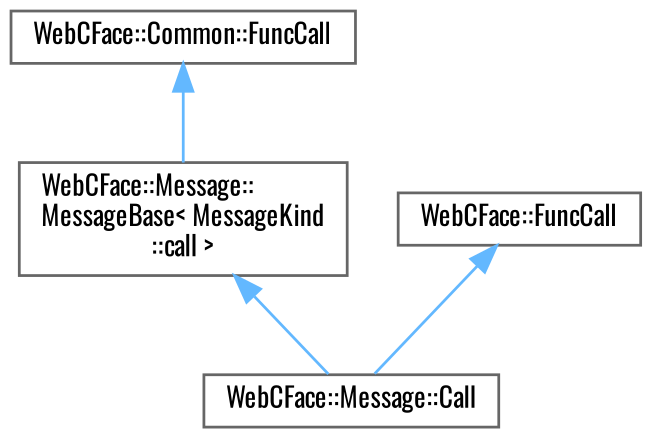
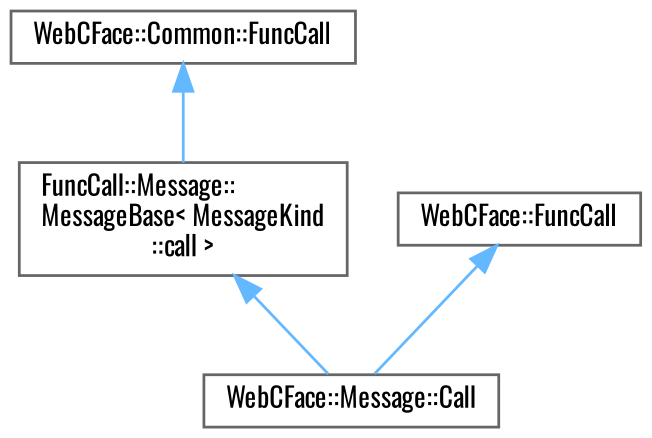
node "WebCFace::Message:: MessageBase< MessageKind ::call >": label "WebCFace::Message:: MessageBase< MessageKind ::call >" -> "FuncCall::Message:: MessageBase< MessageKind ::call >"
